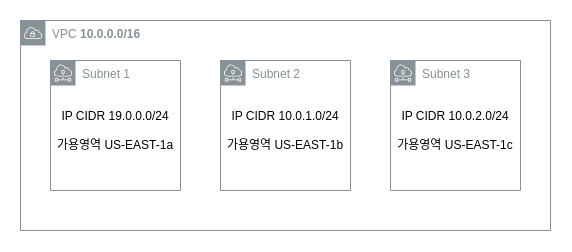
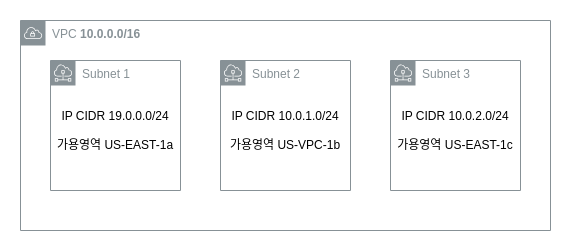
node "IP CIDR 10.0.1.0/24 가용영역 US-EAST-1b": label "IP CIDR 10.0.1.0/24 가용영역 US-EAST-1b" -> "IP CIDR 10.0.1.0/24 가용영역 US-VPC-1b"
